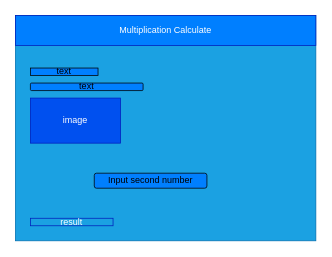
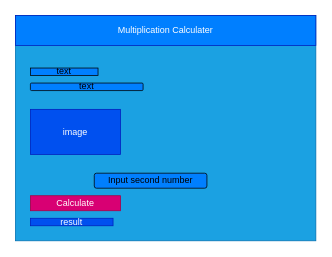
node "Multiplication Calculate": label "Multiplication Calculate" -> "Multiplication Calculater"
node "image": moved (75, 120) -> (75, 132)
node "Calculate": added
node "result": fillcolor #1ba1e2 -> #0050ef
